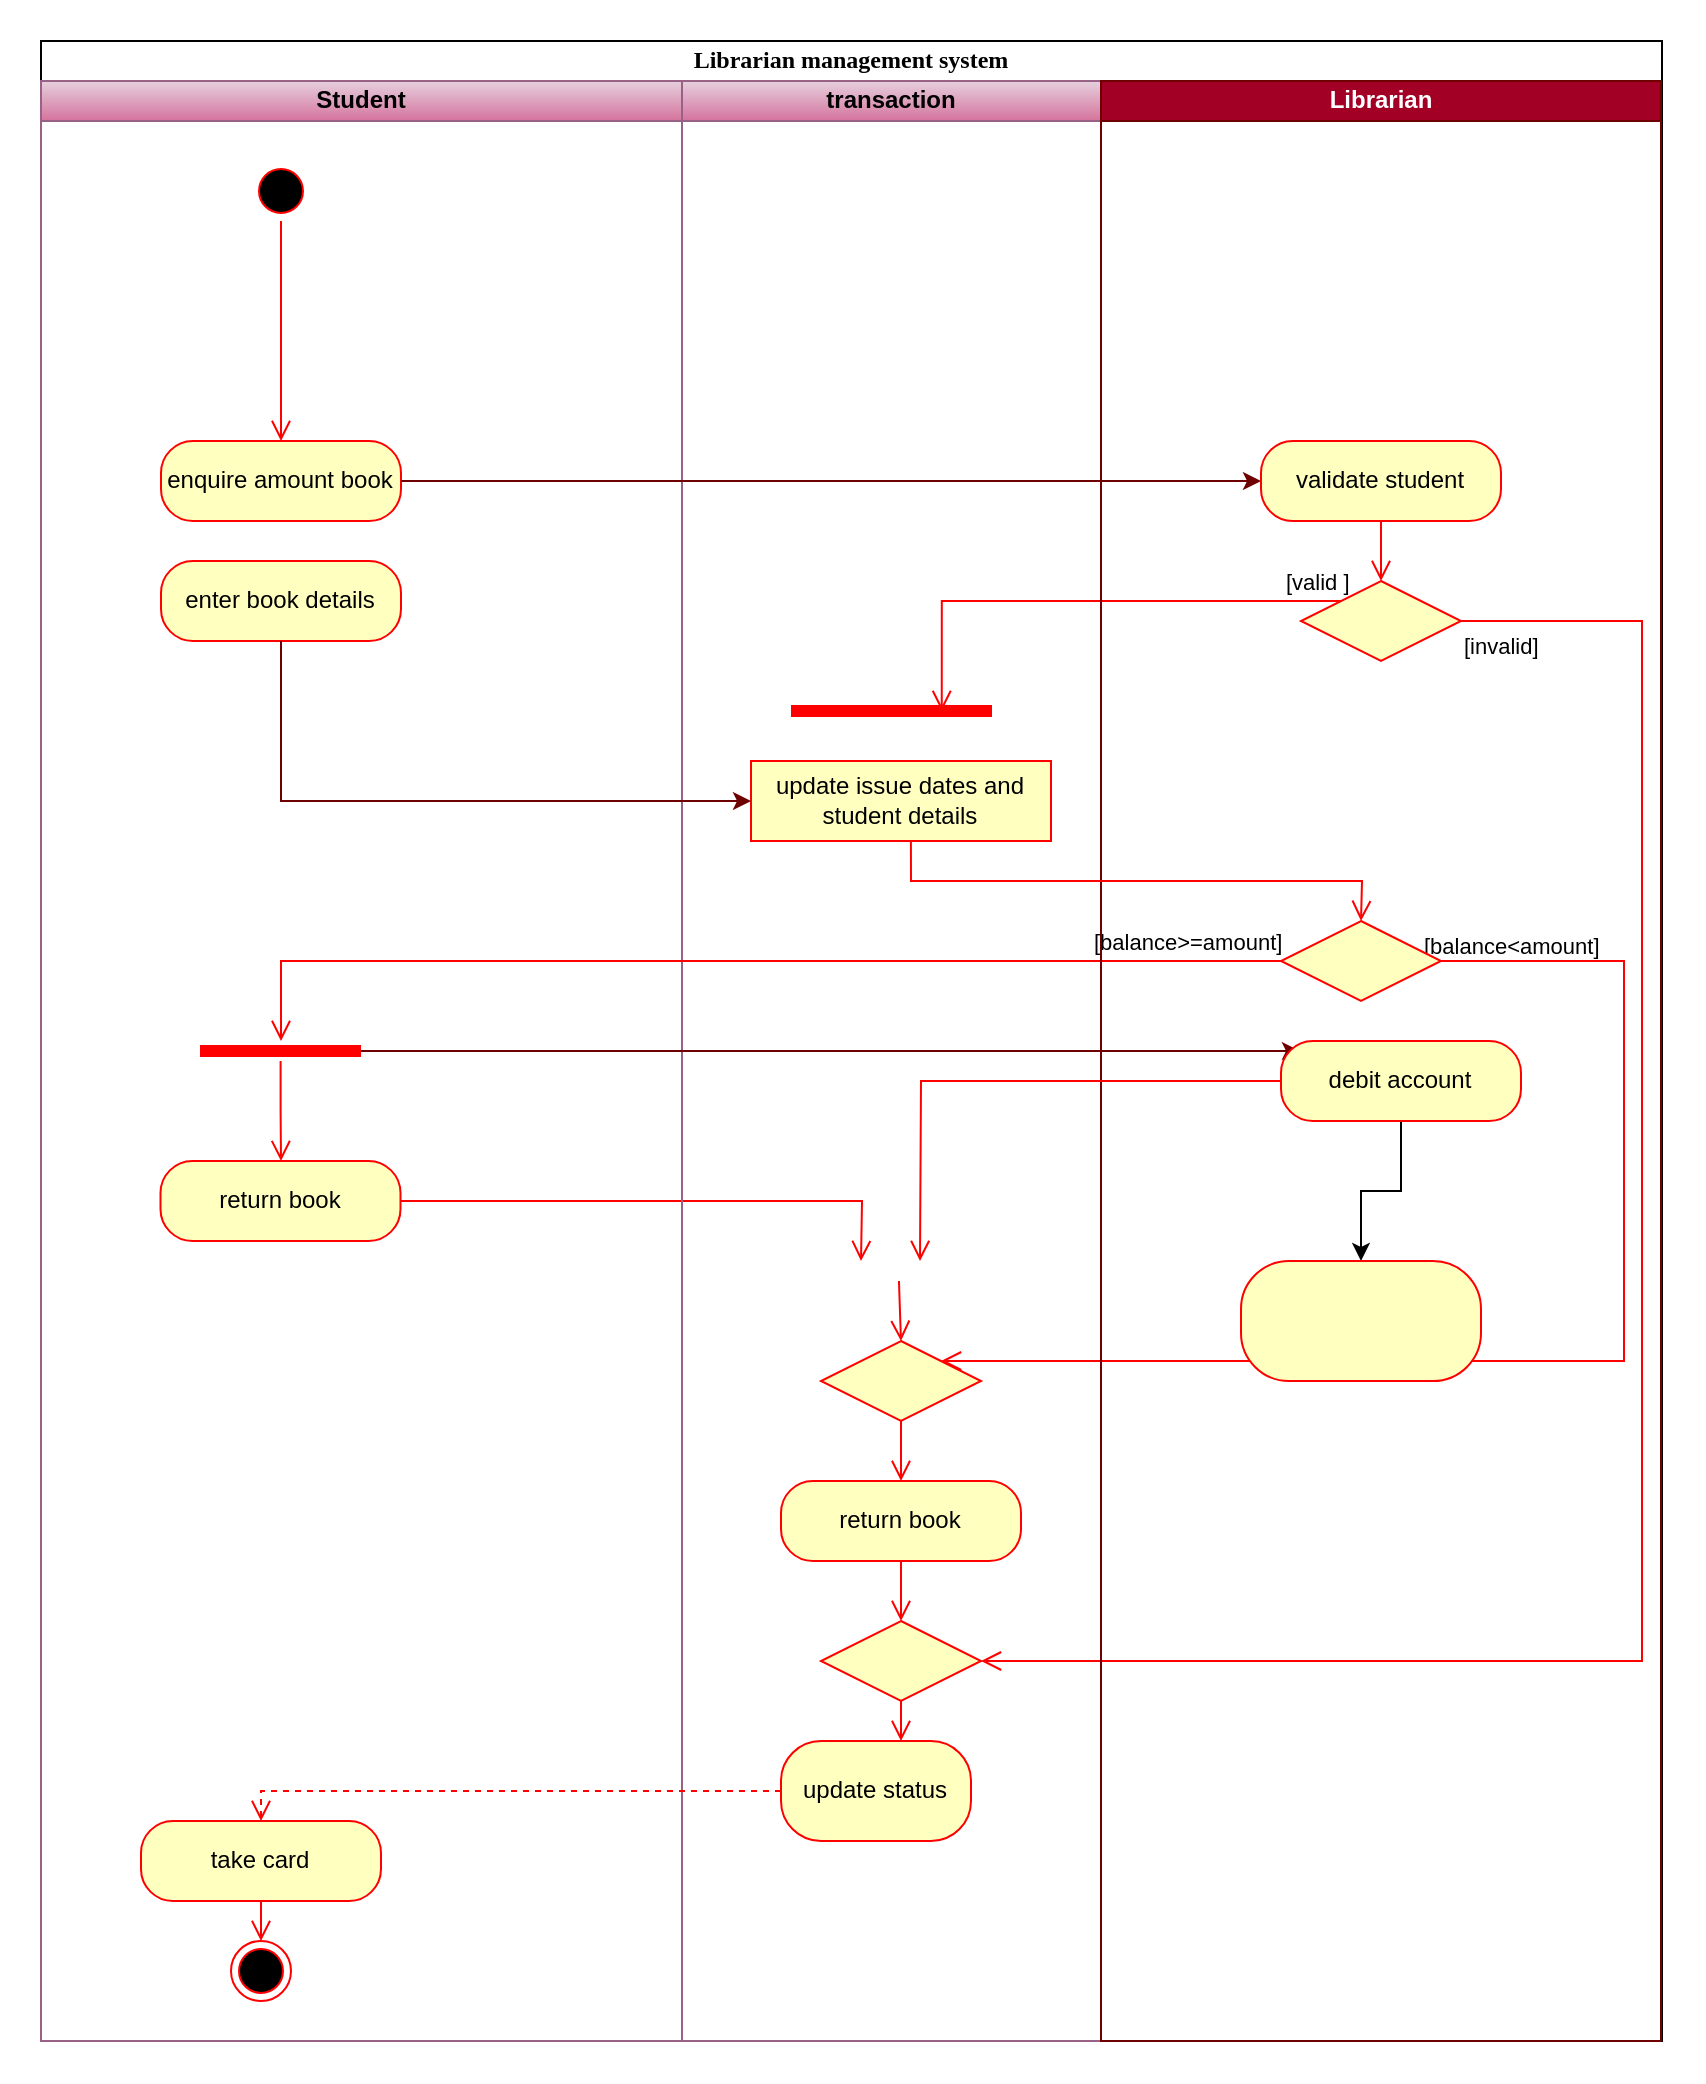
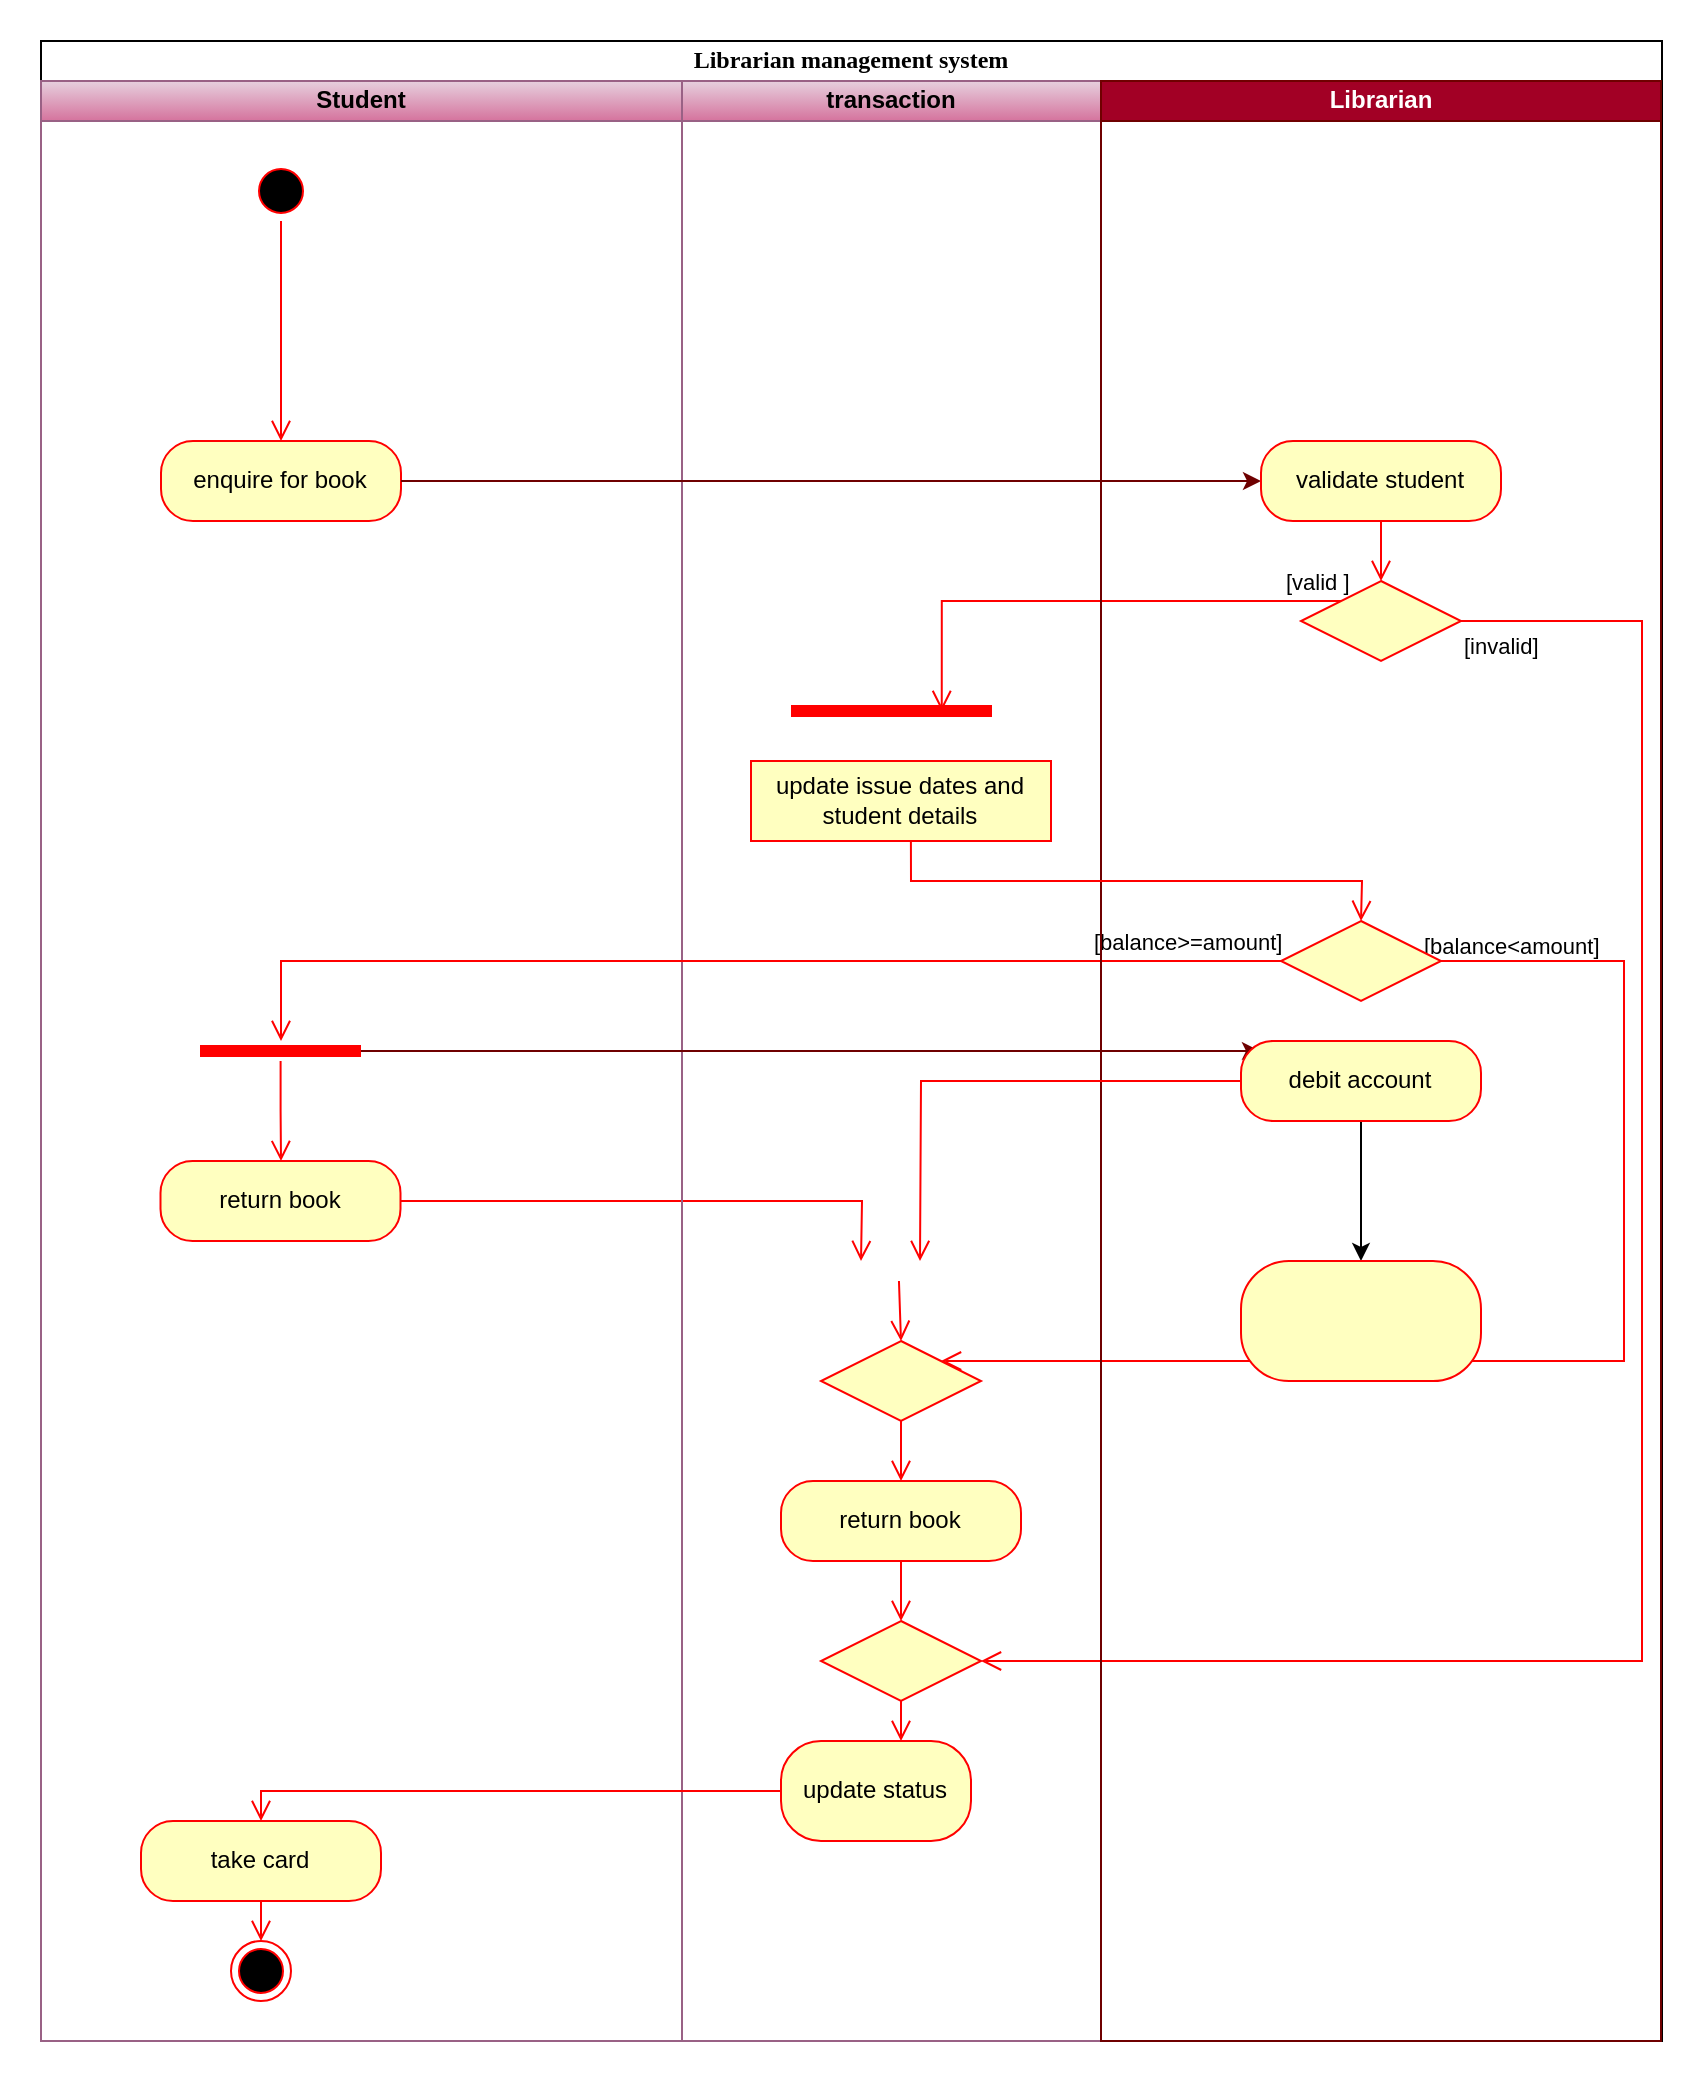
node "enquire amount book": label "enquire amount book" -> "enquire for book"
node "enter book details": removed
edge "enter book details" -> "update issue dates and student details": removed
node "debit account": moved (1401, 1081) -> (1361, 1081)
edge "update status" -> "take card": style dashed -> solid
